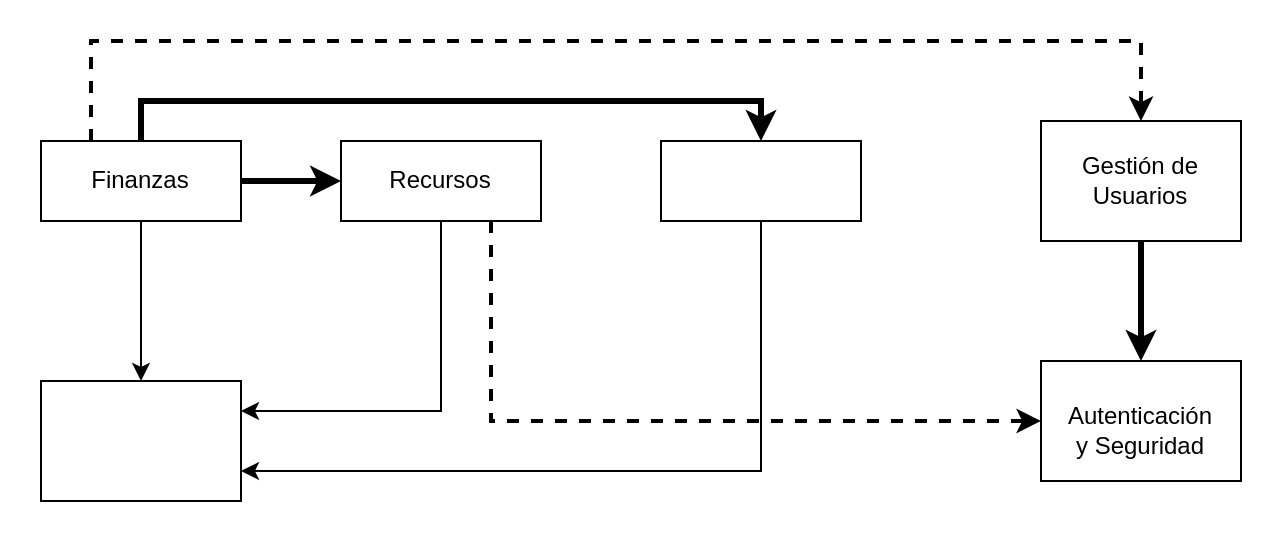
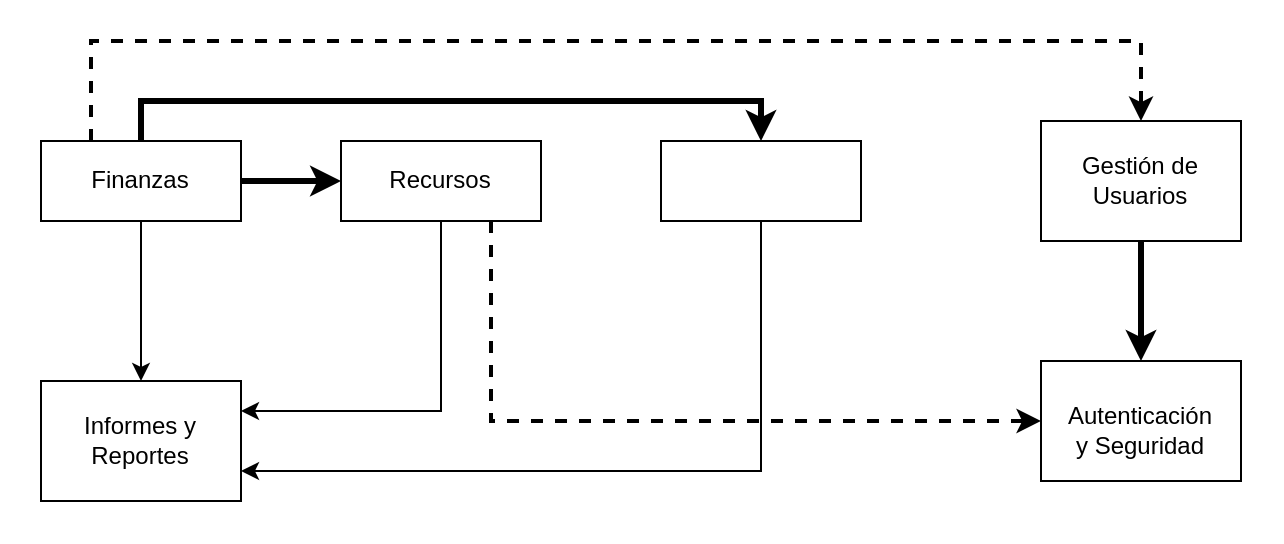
node "Informes y Reportes": added
